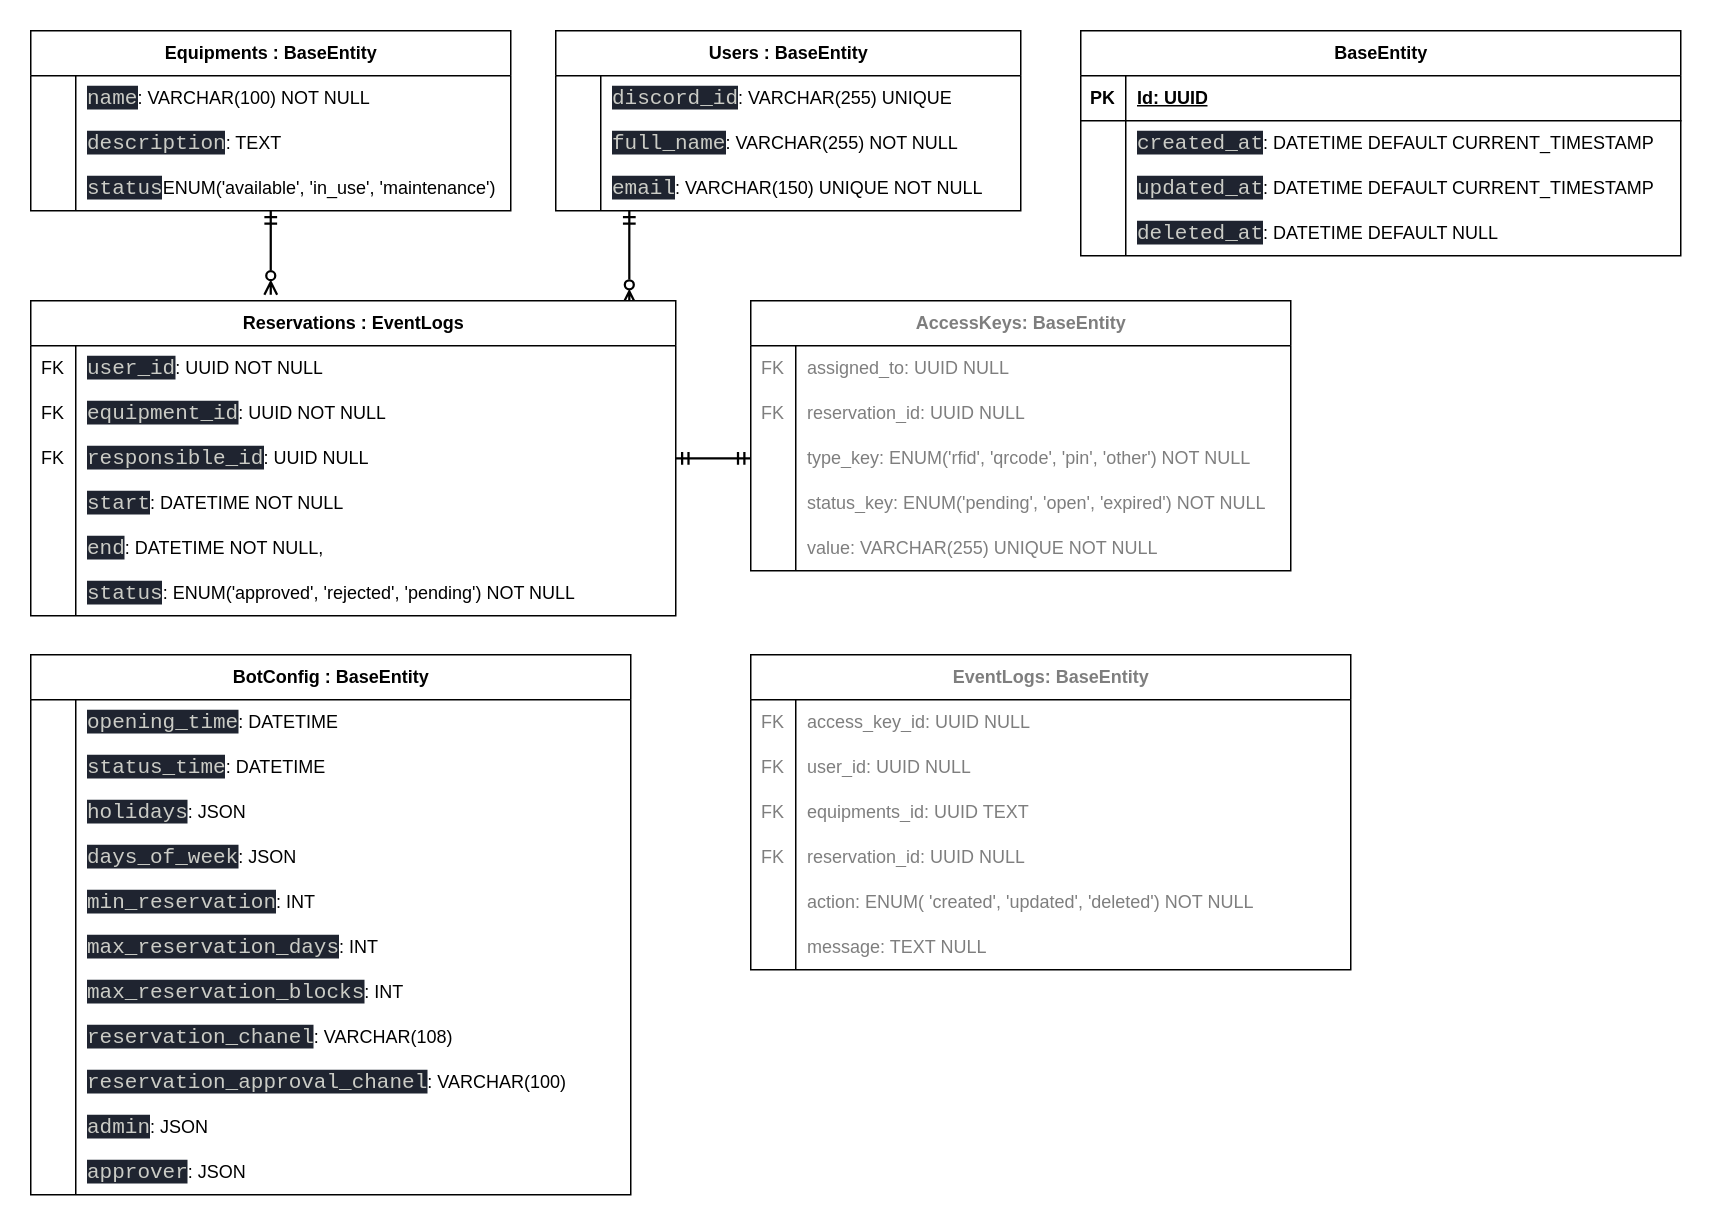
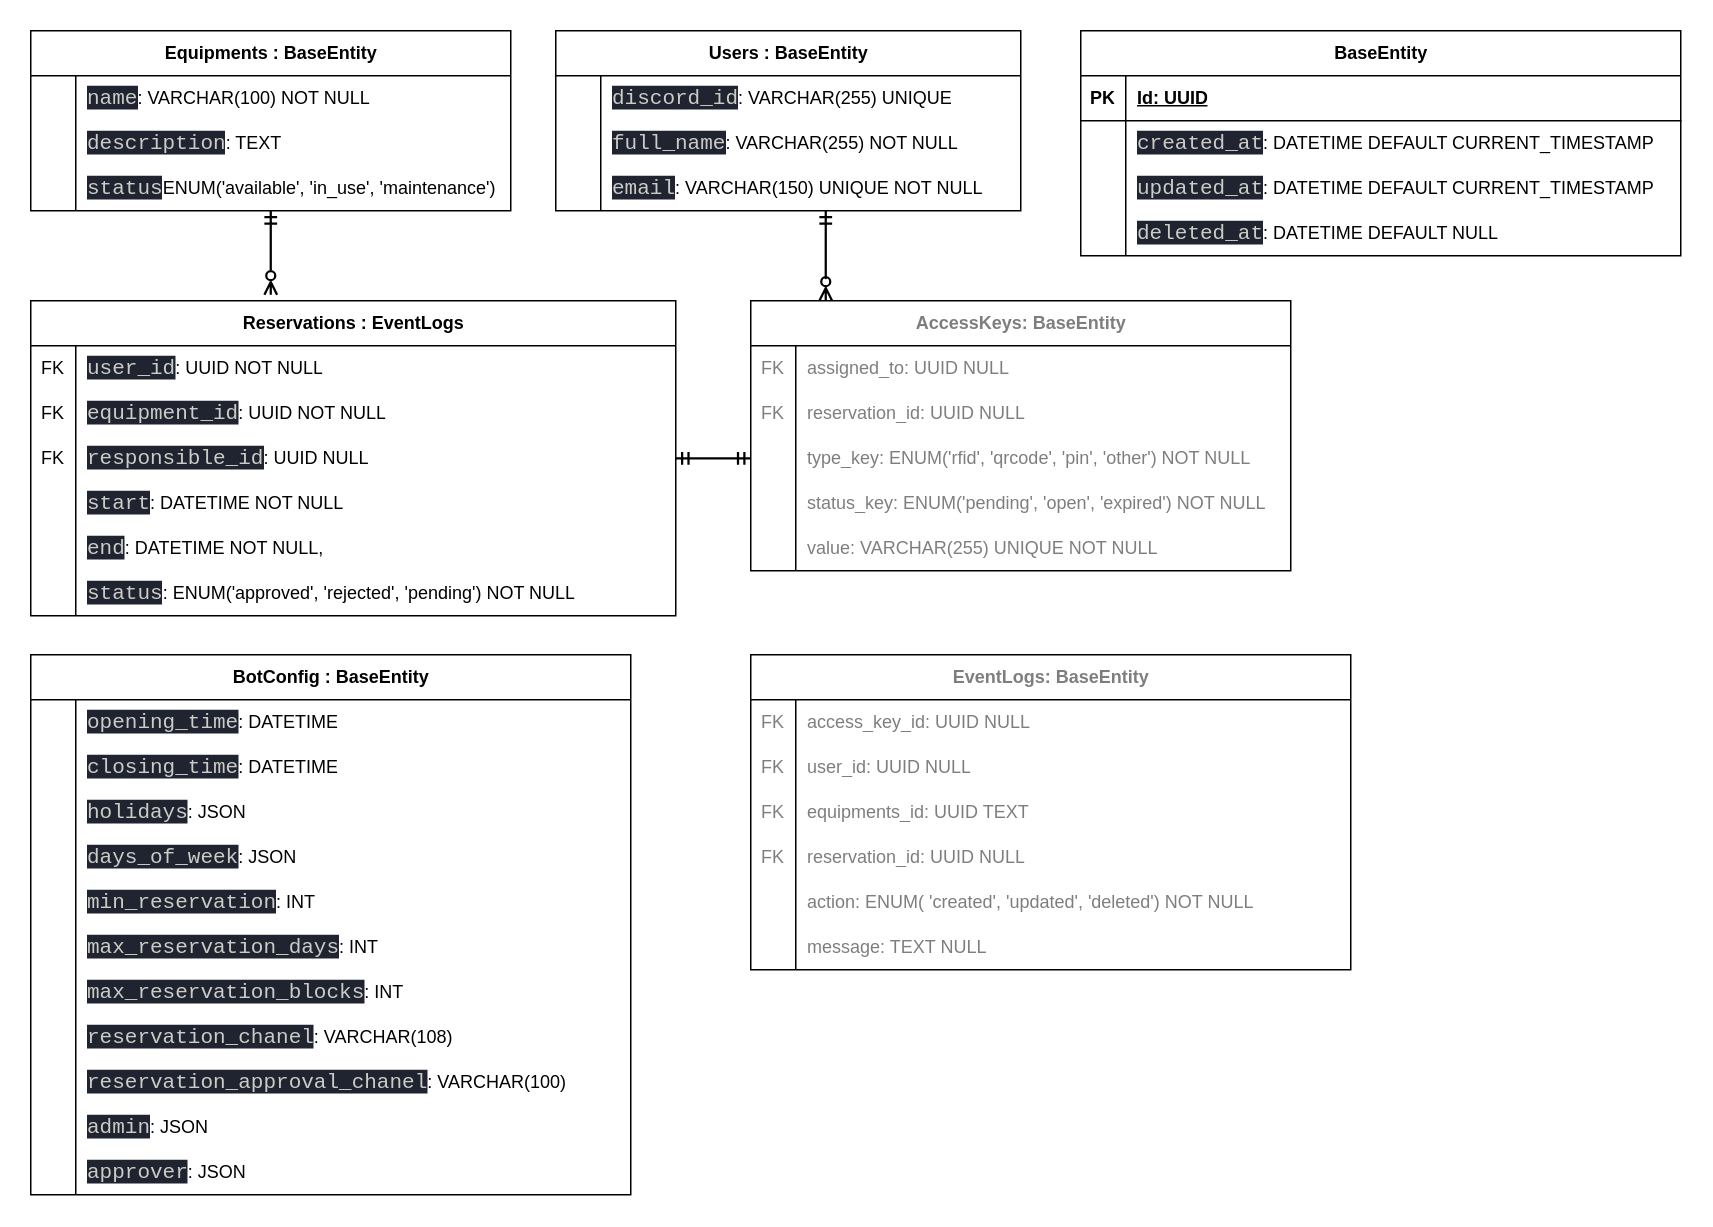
edge "Users : BaseEntity" -- "Reservations : EventLogs": removed
edge "Users : BaseEntity" -- "AccessKeys: BaseEntity": added
node "status_time: DATETIME": label "status_time: DATETIME" -> "closing_time: DATETIME"
